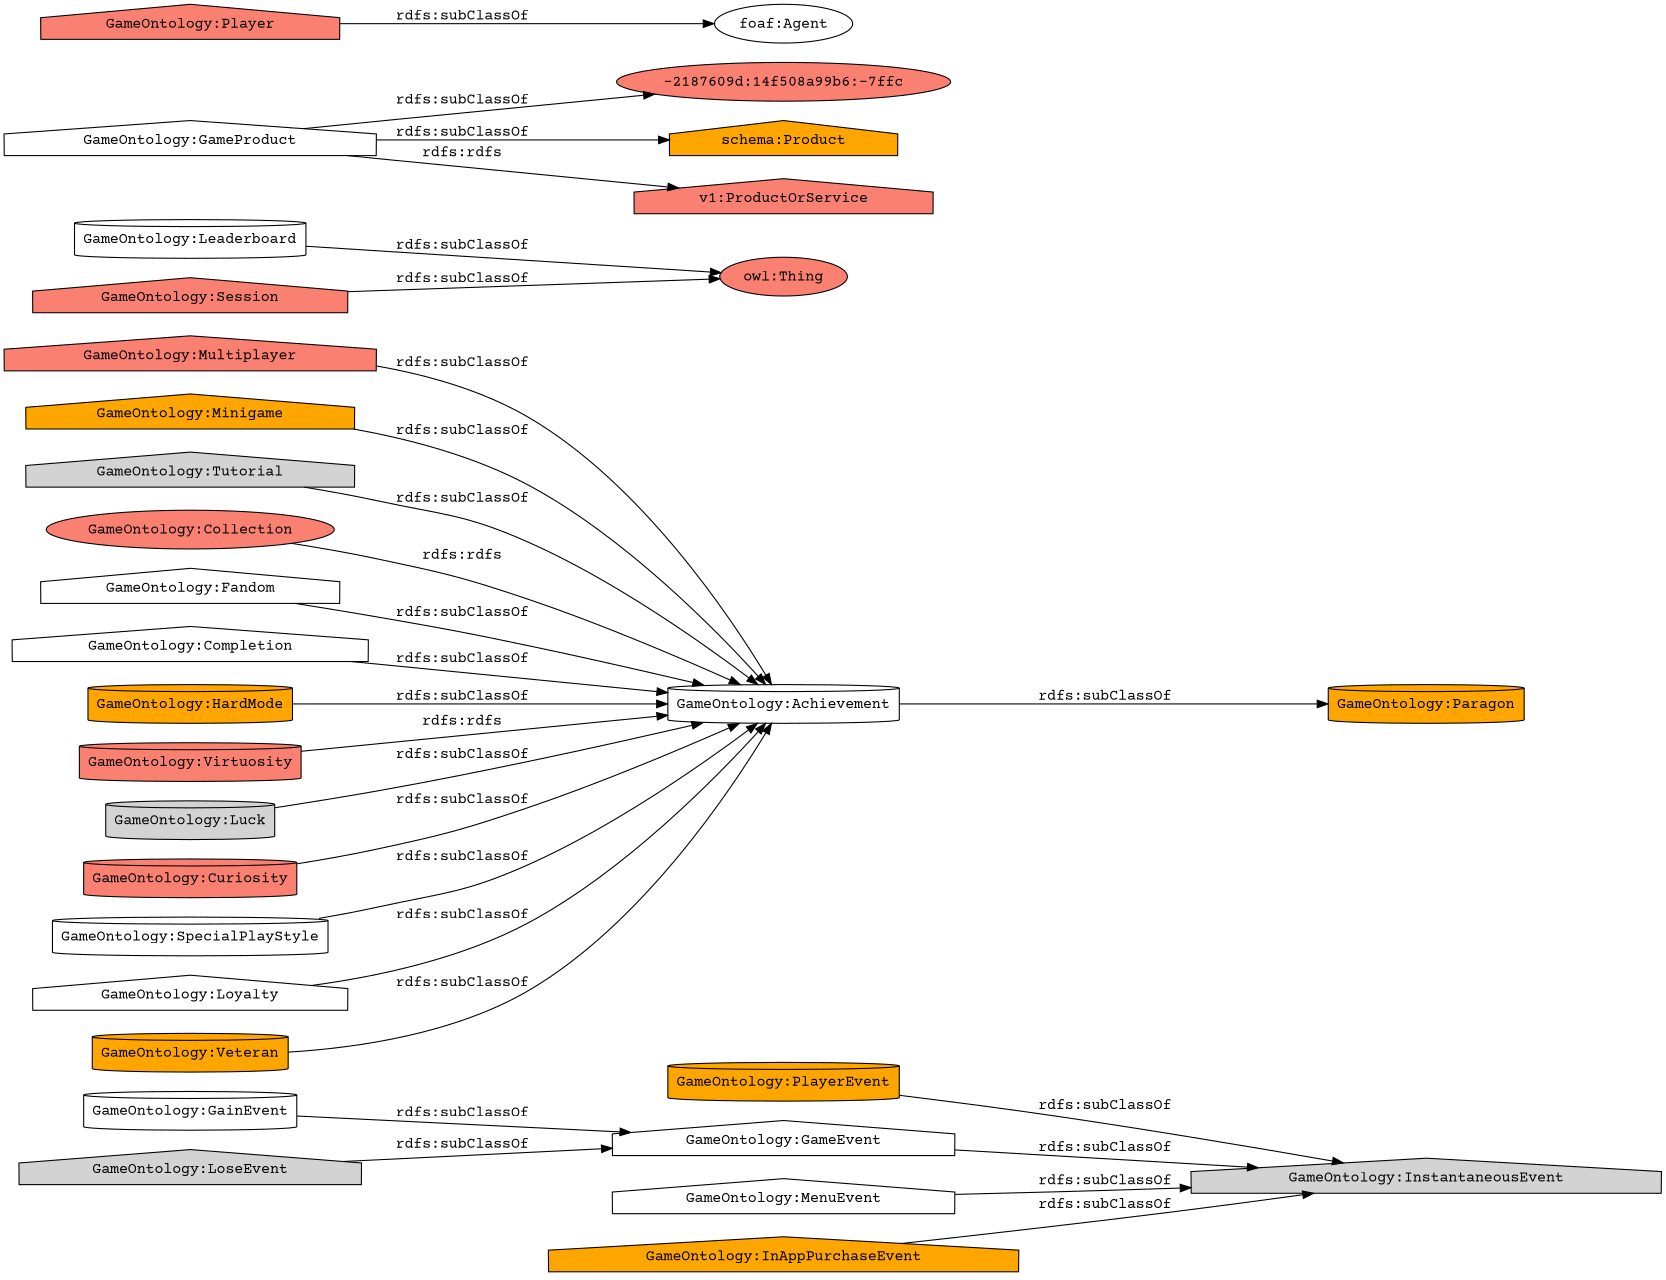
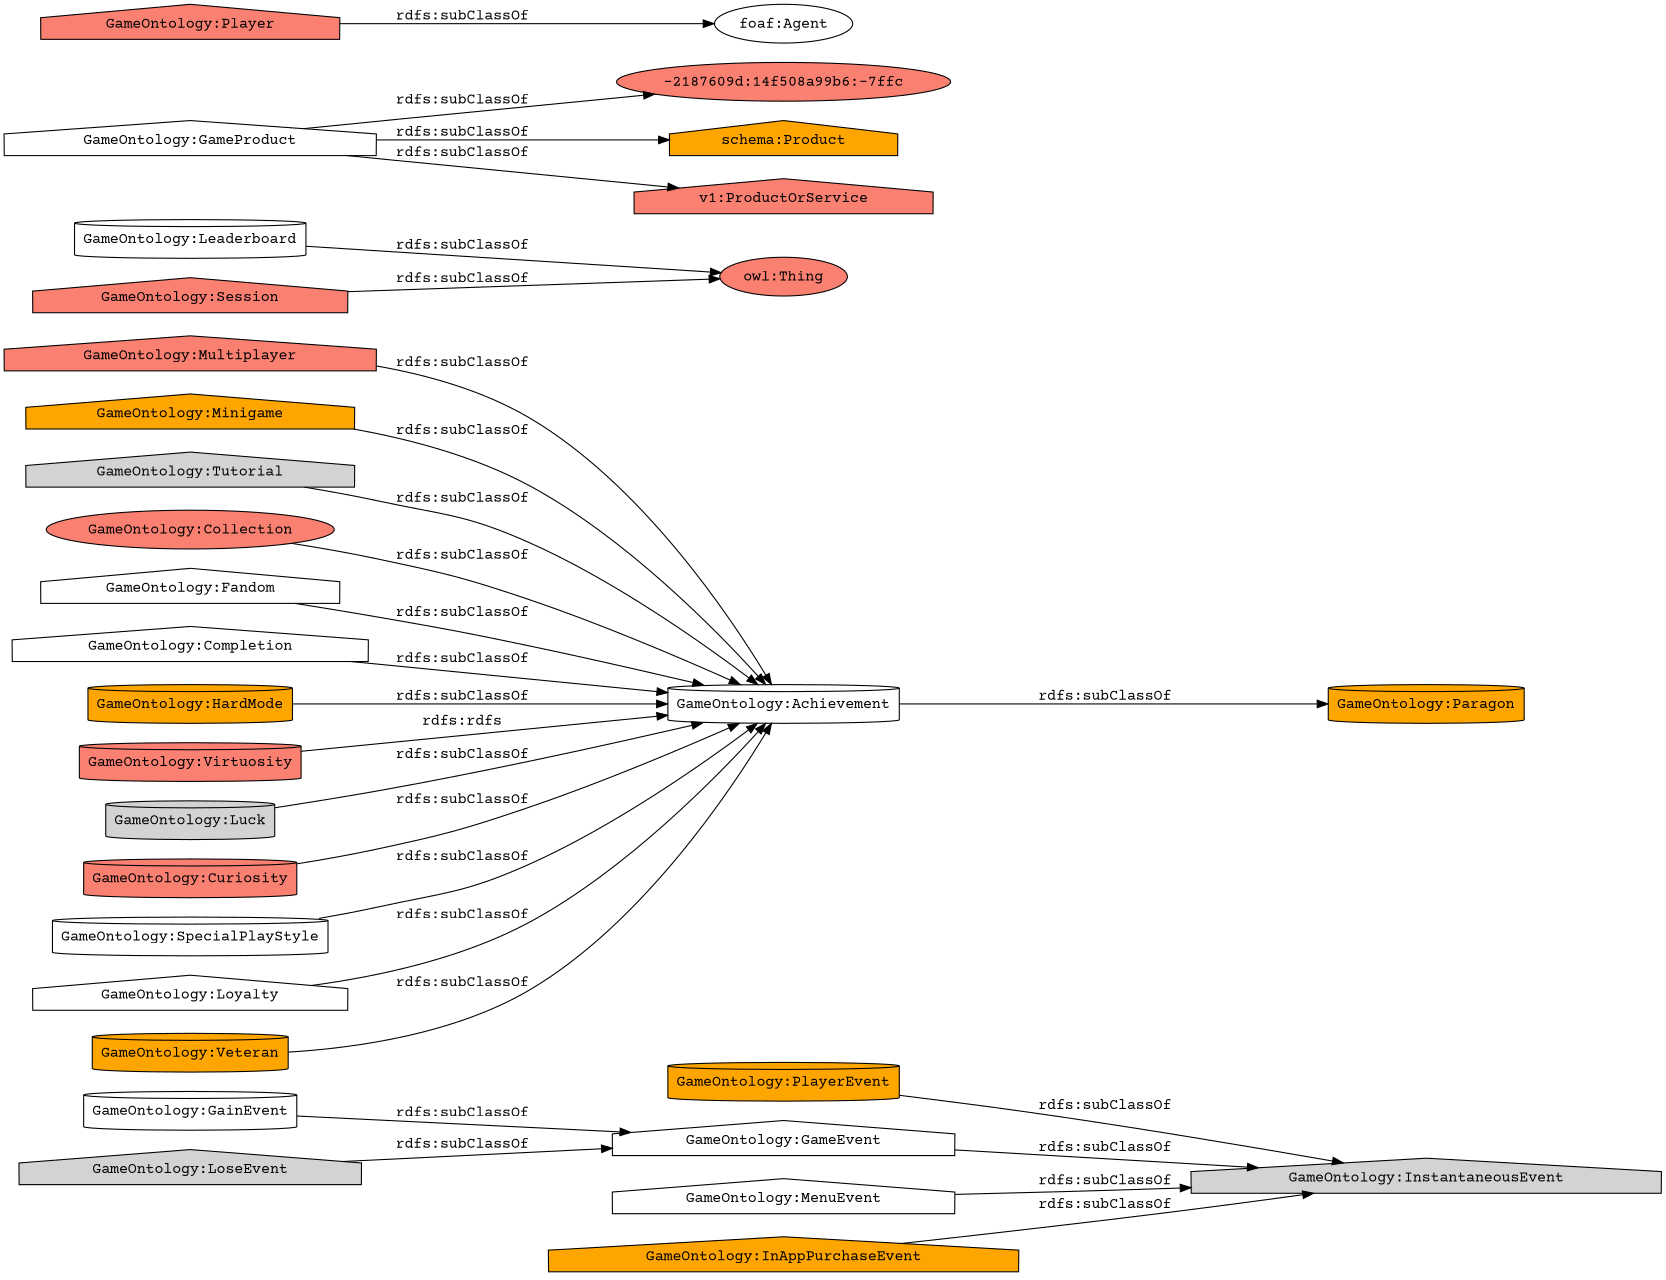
edge "GameOntology:GameProduct" -> "v1:ProductOrService": label "rdfs:rdfs" -> "rdfs:subClassOf"
edge "GameOntology:Collection" -> "GameOntology:Achievement": label "rdfs:rdfs" -> "rdfs:subClassOf"
